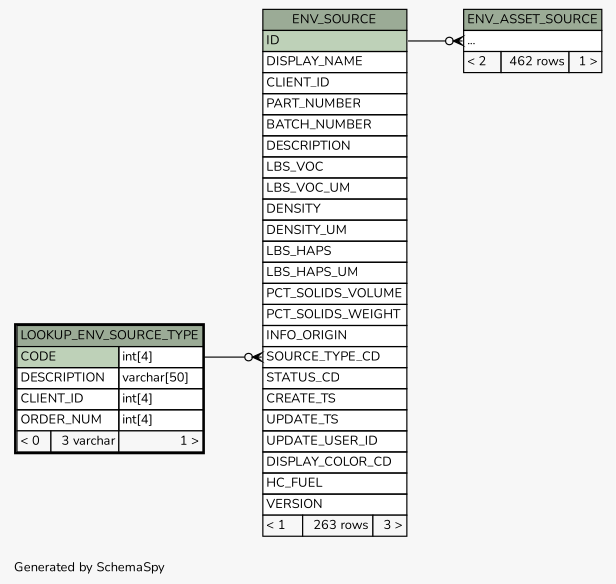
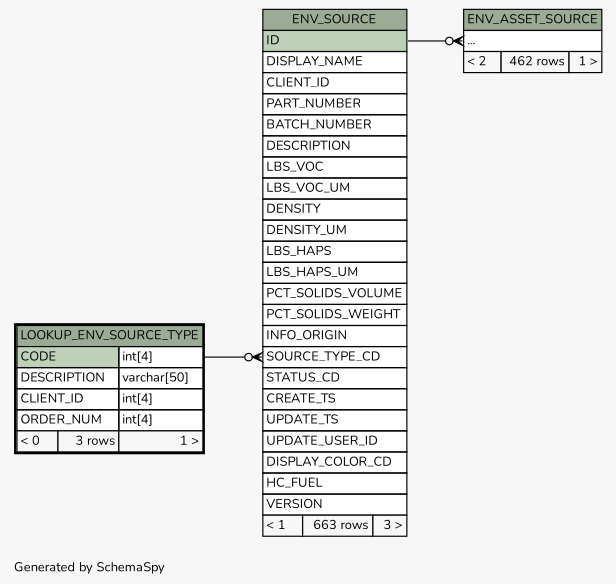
node "LOOKUP_ENV_SOURCE_TYPE": text "3 varchar" -> "3 rows"
node "ENV_SOURCE": text "263 rows" -> "663 rows"
